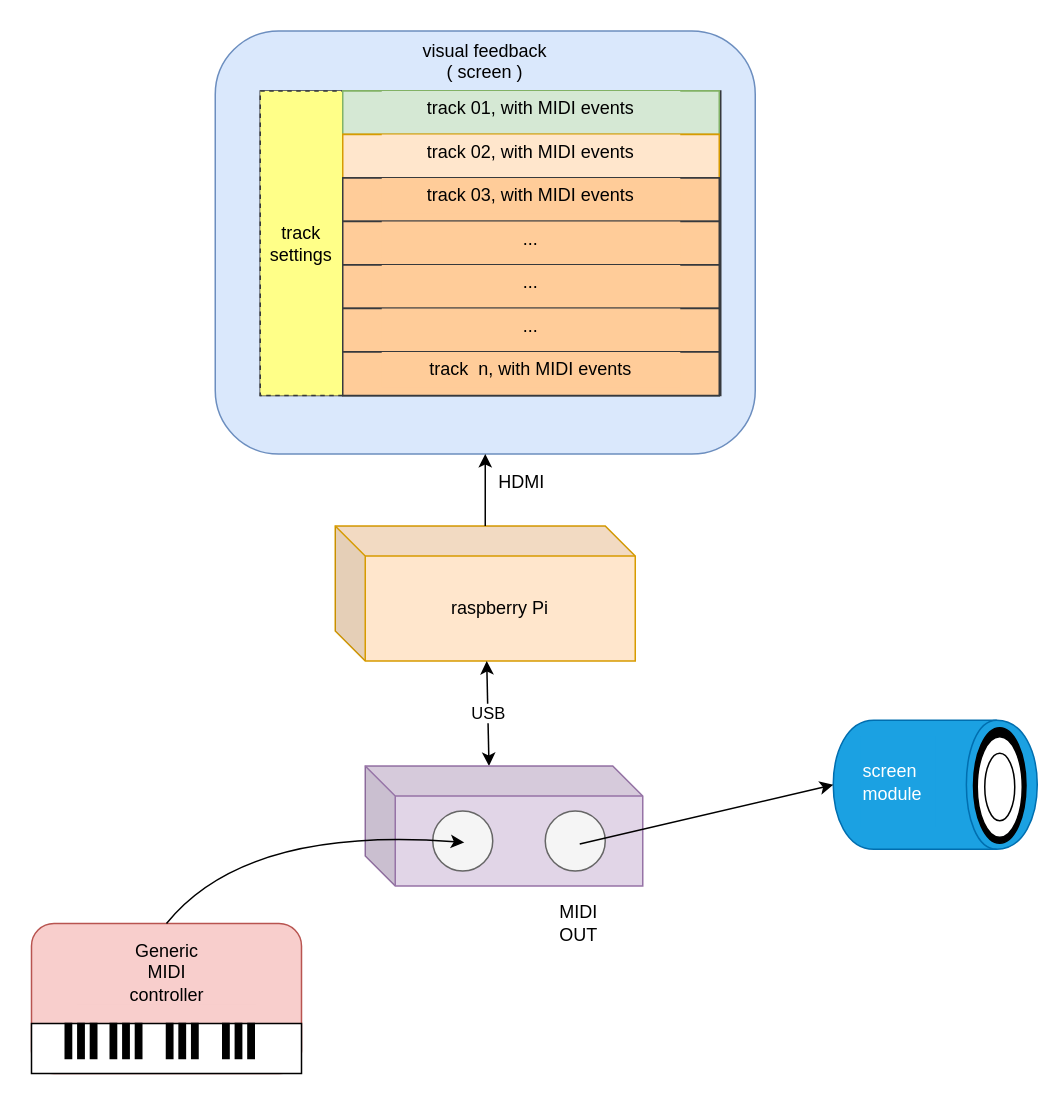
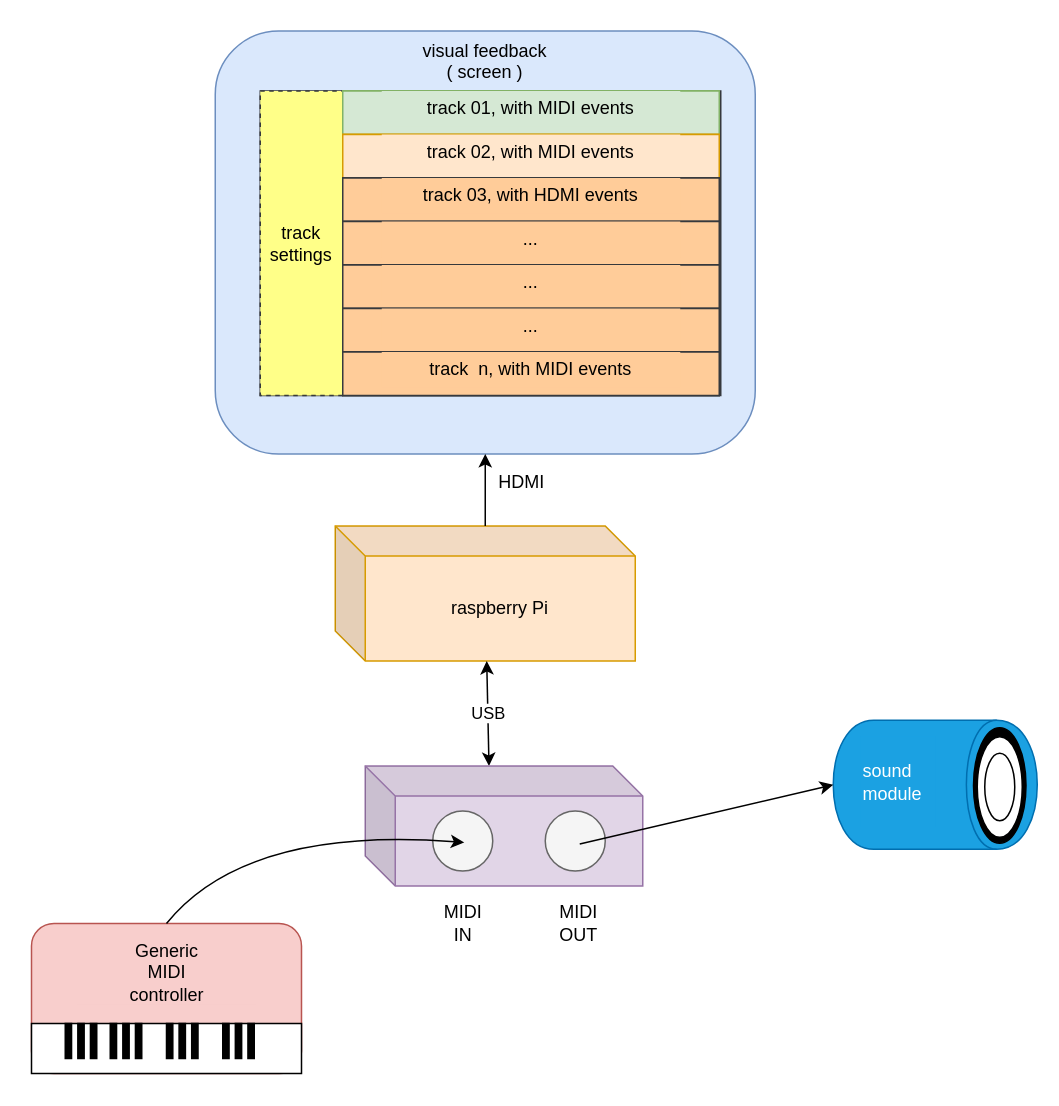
node "track 03, with MIDI events": label "track 03, with MIDI events" -> "track 03, with HDMI events"
node "screen module": label "screen module" -> "sound module"
node "MIDI IN": added
